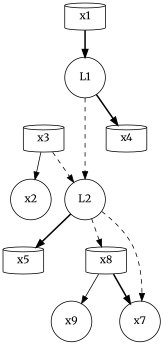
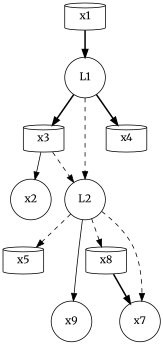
edge "L1" -> "x3": added
edge "L2" -> "x5": style bold -> dashed
edge "x8" -> "x9": now "L2" -> "x9"
